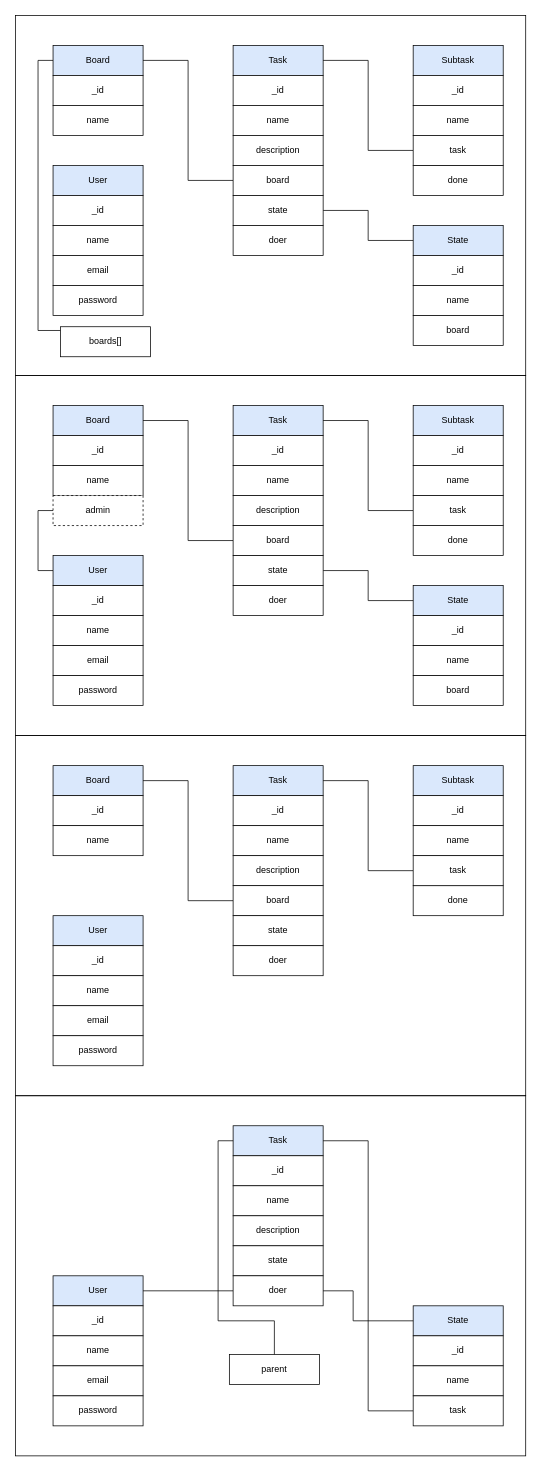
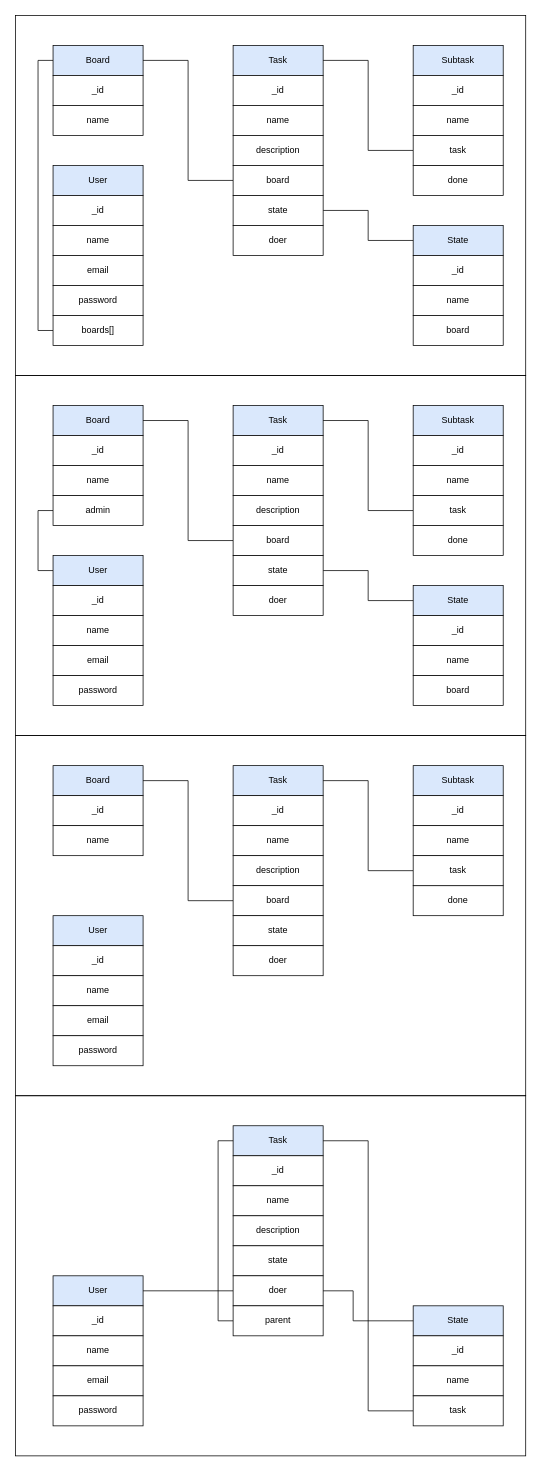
node "boards[]": moved (105, 342) -> (98, 330)
node "admin": style dashed -> solid
node "parent": moved (274, 1369) -> (278, 1320)
